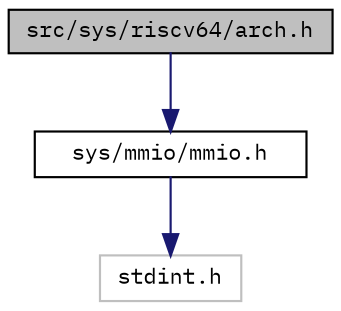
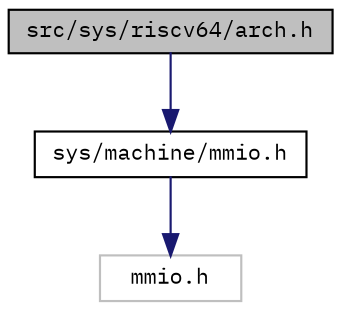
node "sys/mmio/mmio.h": label "sys/mmio/mmio.h" -> "sys/machine/mmio.h"
node "stdint.h": label "stdint.h" -> "mmio.h"
